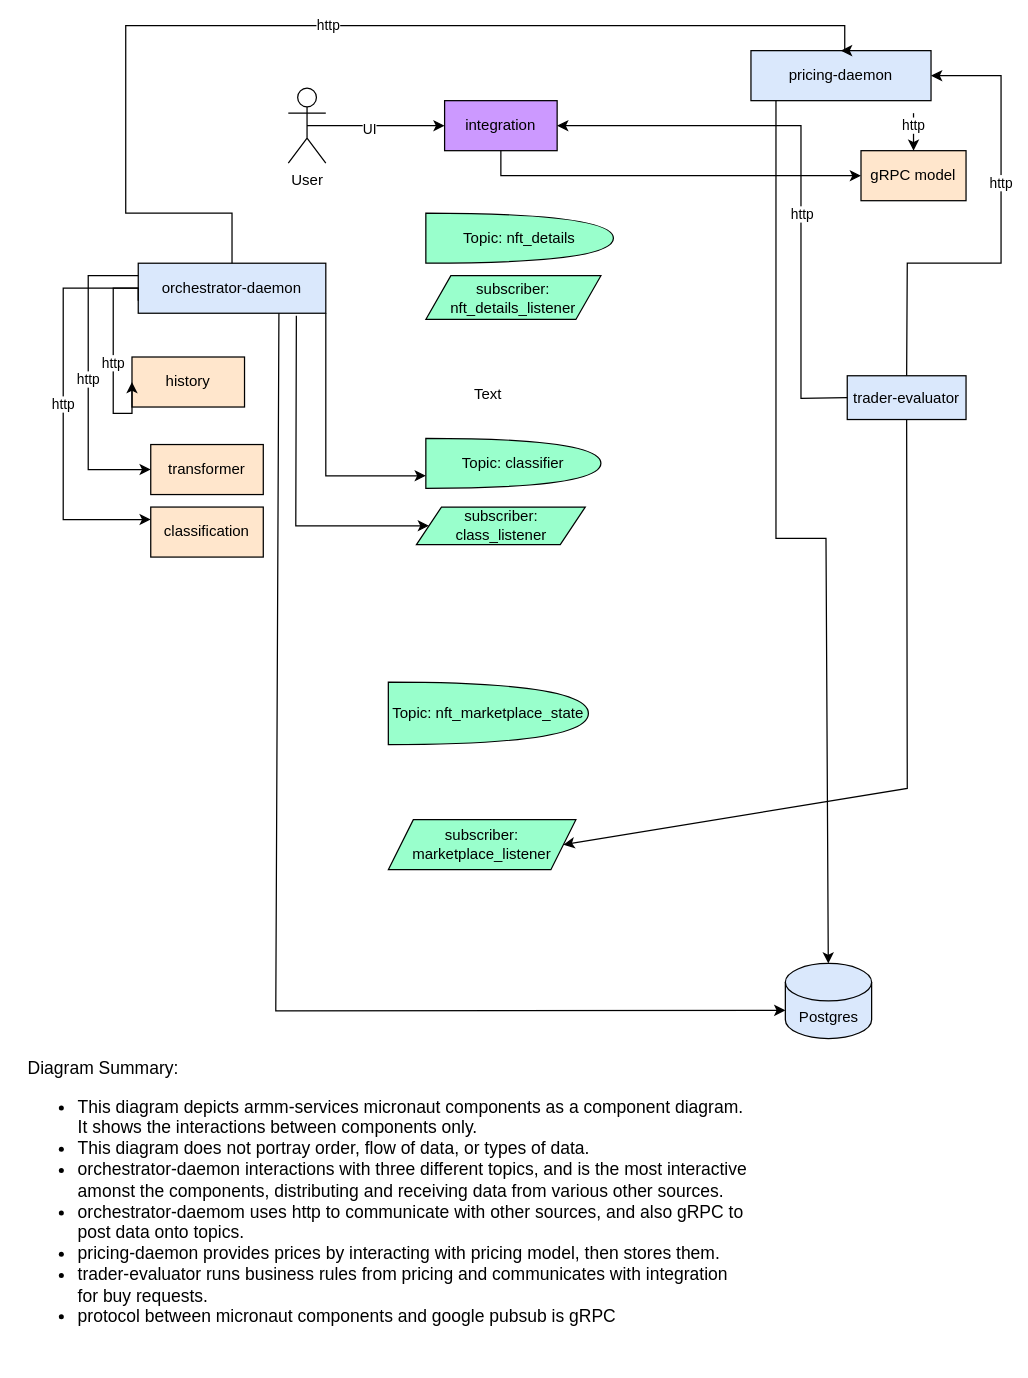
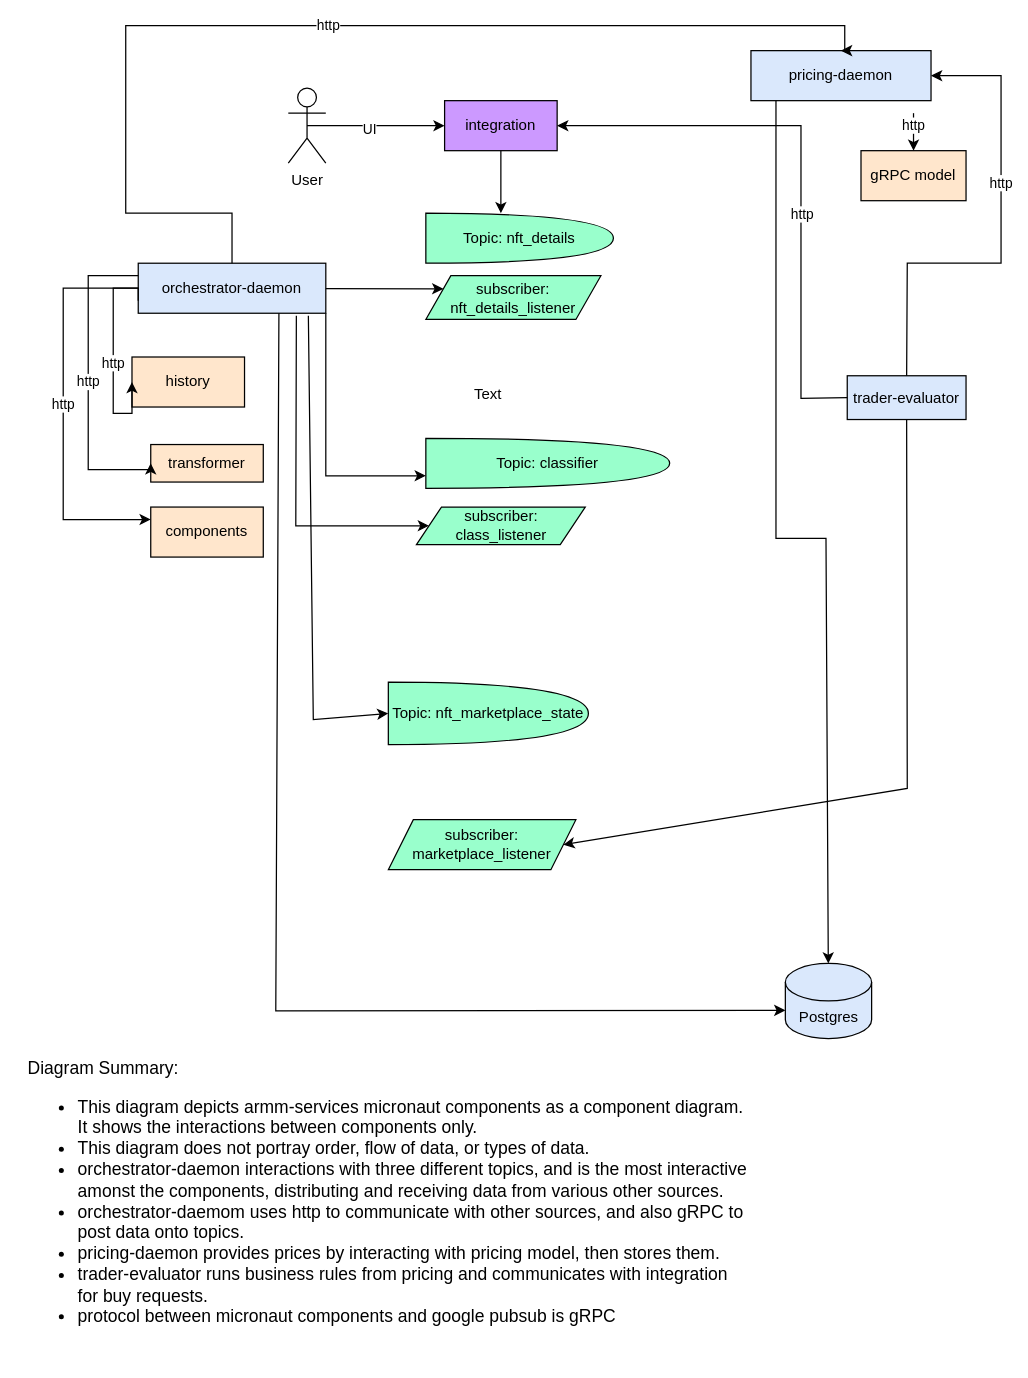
edge "integration" -> "gRPC model": now "integration" -> "Topic: nft_details"
edge "orchestrator-daemon" -> "subscriber: nft_details_listener": added
node "Topic: classifier": size 175x50 -> 244x50
node "transformer": size 113x50 -> 113x38
node "classification": label "classification" -> "components"
edge "orchestrator-daemon" -> "Topic: nft_marketplace_state": added
